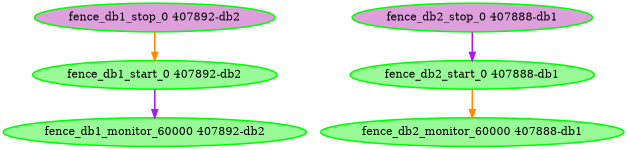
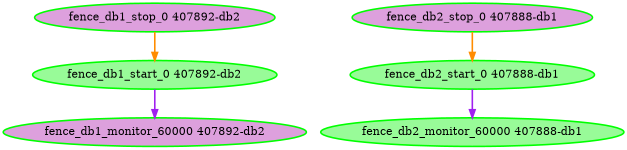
edge "fence_db2_stop_0 407888-db1" -> "fence_db2_start_0 407888-db1": color purple -> darkorange
edge "fence_db2_start_0 407888-db1" -> "fence_db2_monitor_60000 407888-db1": color darkorange -> purple
node "fence_db1_monitor_60000 407892-db2": fillcolor palegreen -> plum
